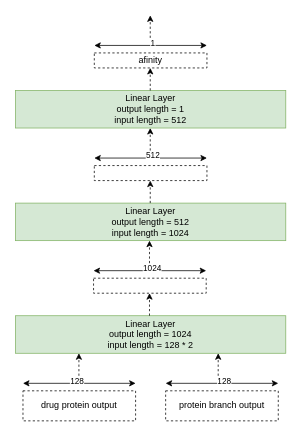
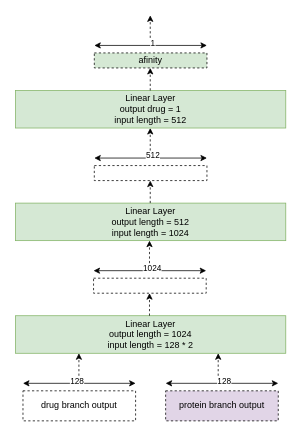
node "afinity": fillcolor #ffffff -> #d5e8d4
node "Linear Layer output length = 1 input length = 512": label "Linear Layer output length = 1 input length = 512" -> "Linear Layer output drug = 1 input length = 512"
node "drug protein output": label "drug protein output" -> "drug branch output"
node "protein branch output": fillcolor #ffffff -> #e1d5e7
